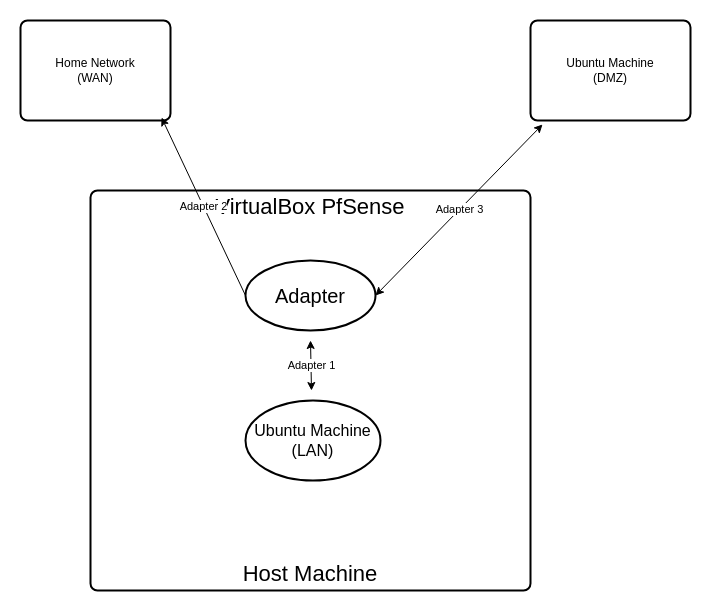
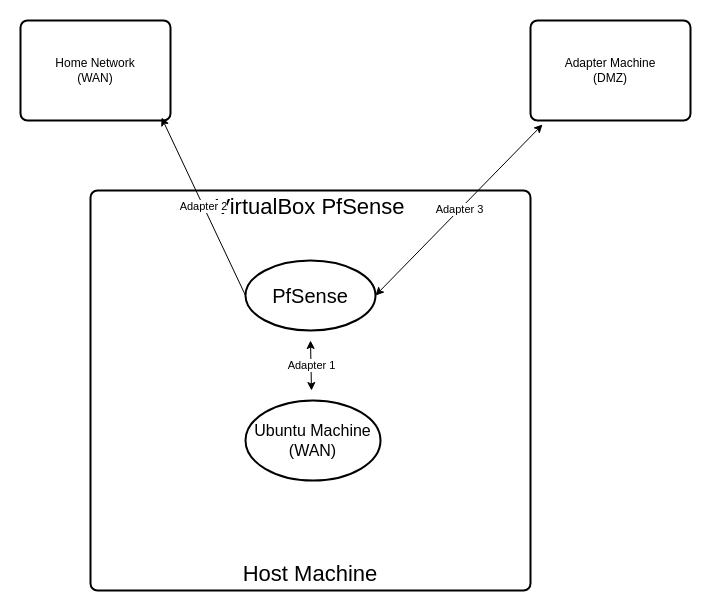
node "Ubuntu Machine (DMZ)": label "Ubuntu Machine (DMZ)" -> "Adapter Machine (DMZ)"
node "Adapter": label "Adapter" -> "PfSense"
node "Ubuntu Machine (LAN)": label "Ubuntu Machine (LAN)" -> "Ubuntu Machine (WAN)"
